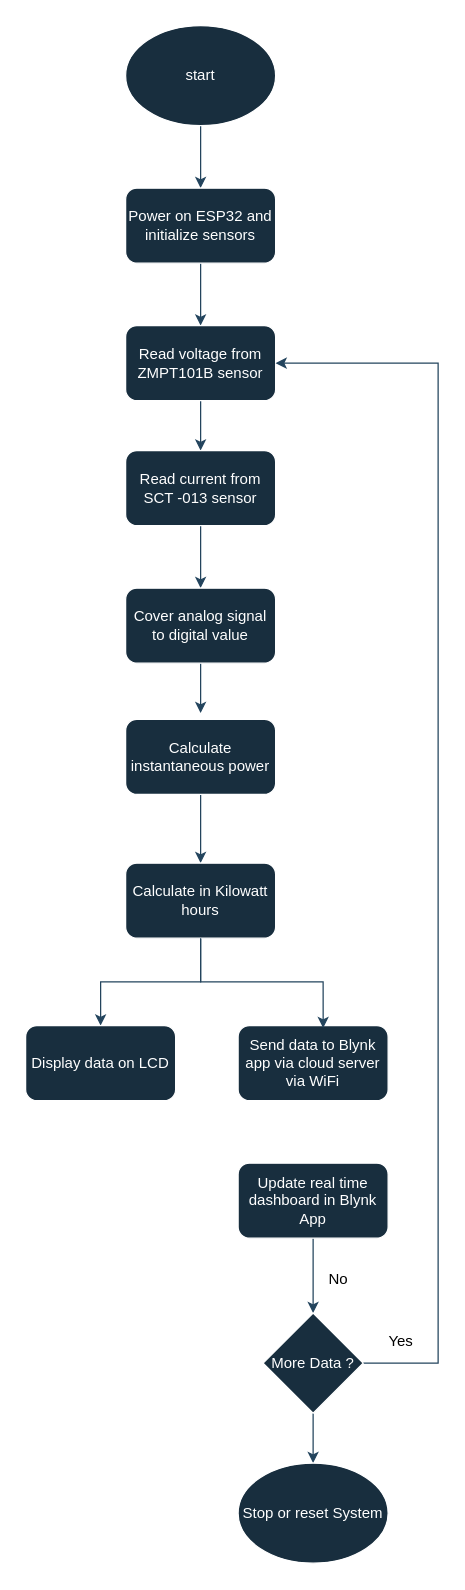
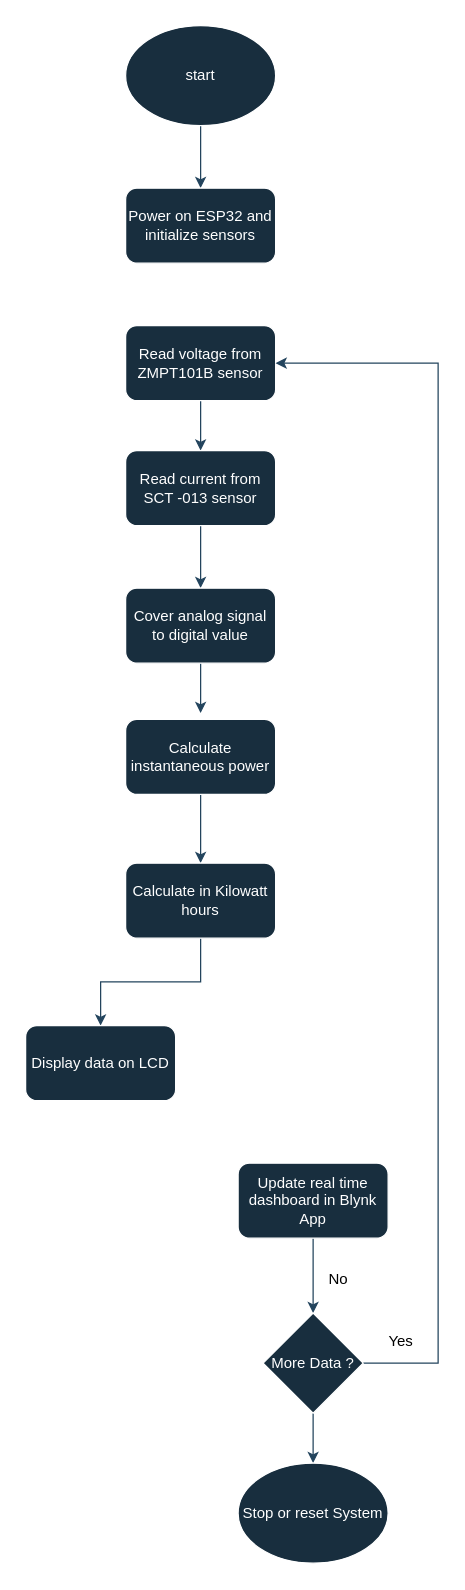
edge "Power on ESP32 and initialize sensors" -> "Read voltage from ZMPT101B sensor": removed
edge "Calculate in Kilowatt hours" -> "Send data to Blynk app via cloud server via WiFi": removed
node "Send data to Blynk app via cloud server via WiFi": removed
